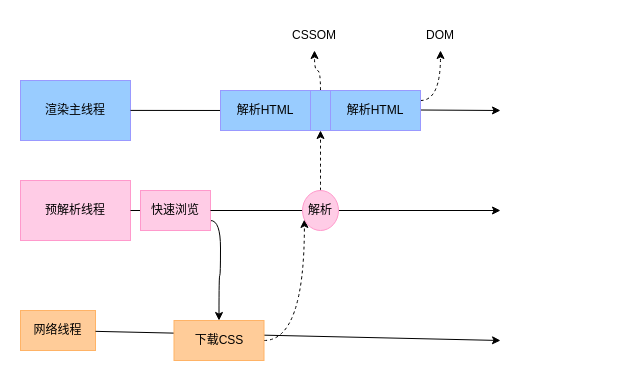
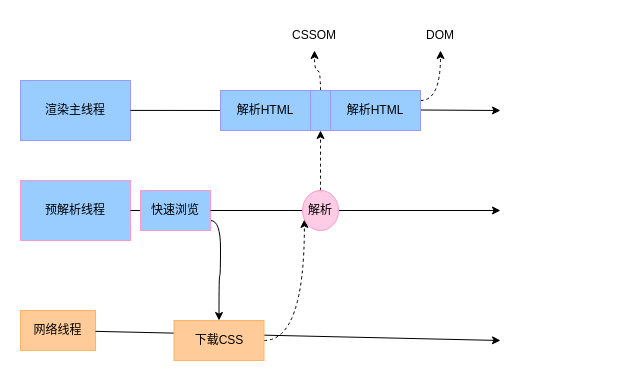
node "预解析线程": fillcolor #ffcce6 -> #99ccff
node "快速浏览": fillcolor #ffcce6 -> #99ccff
